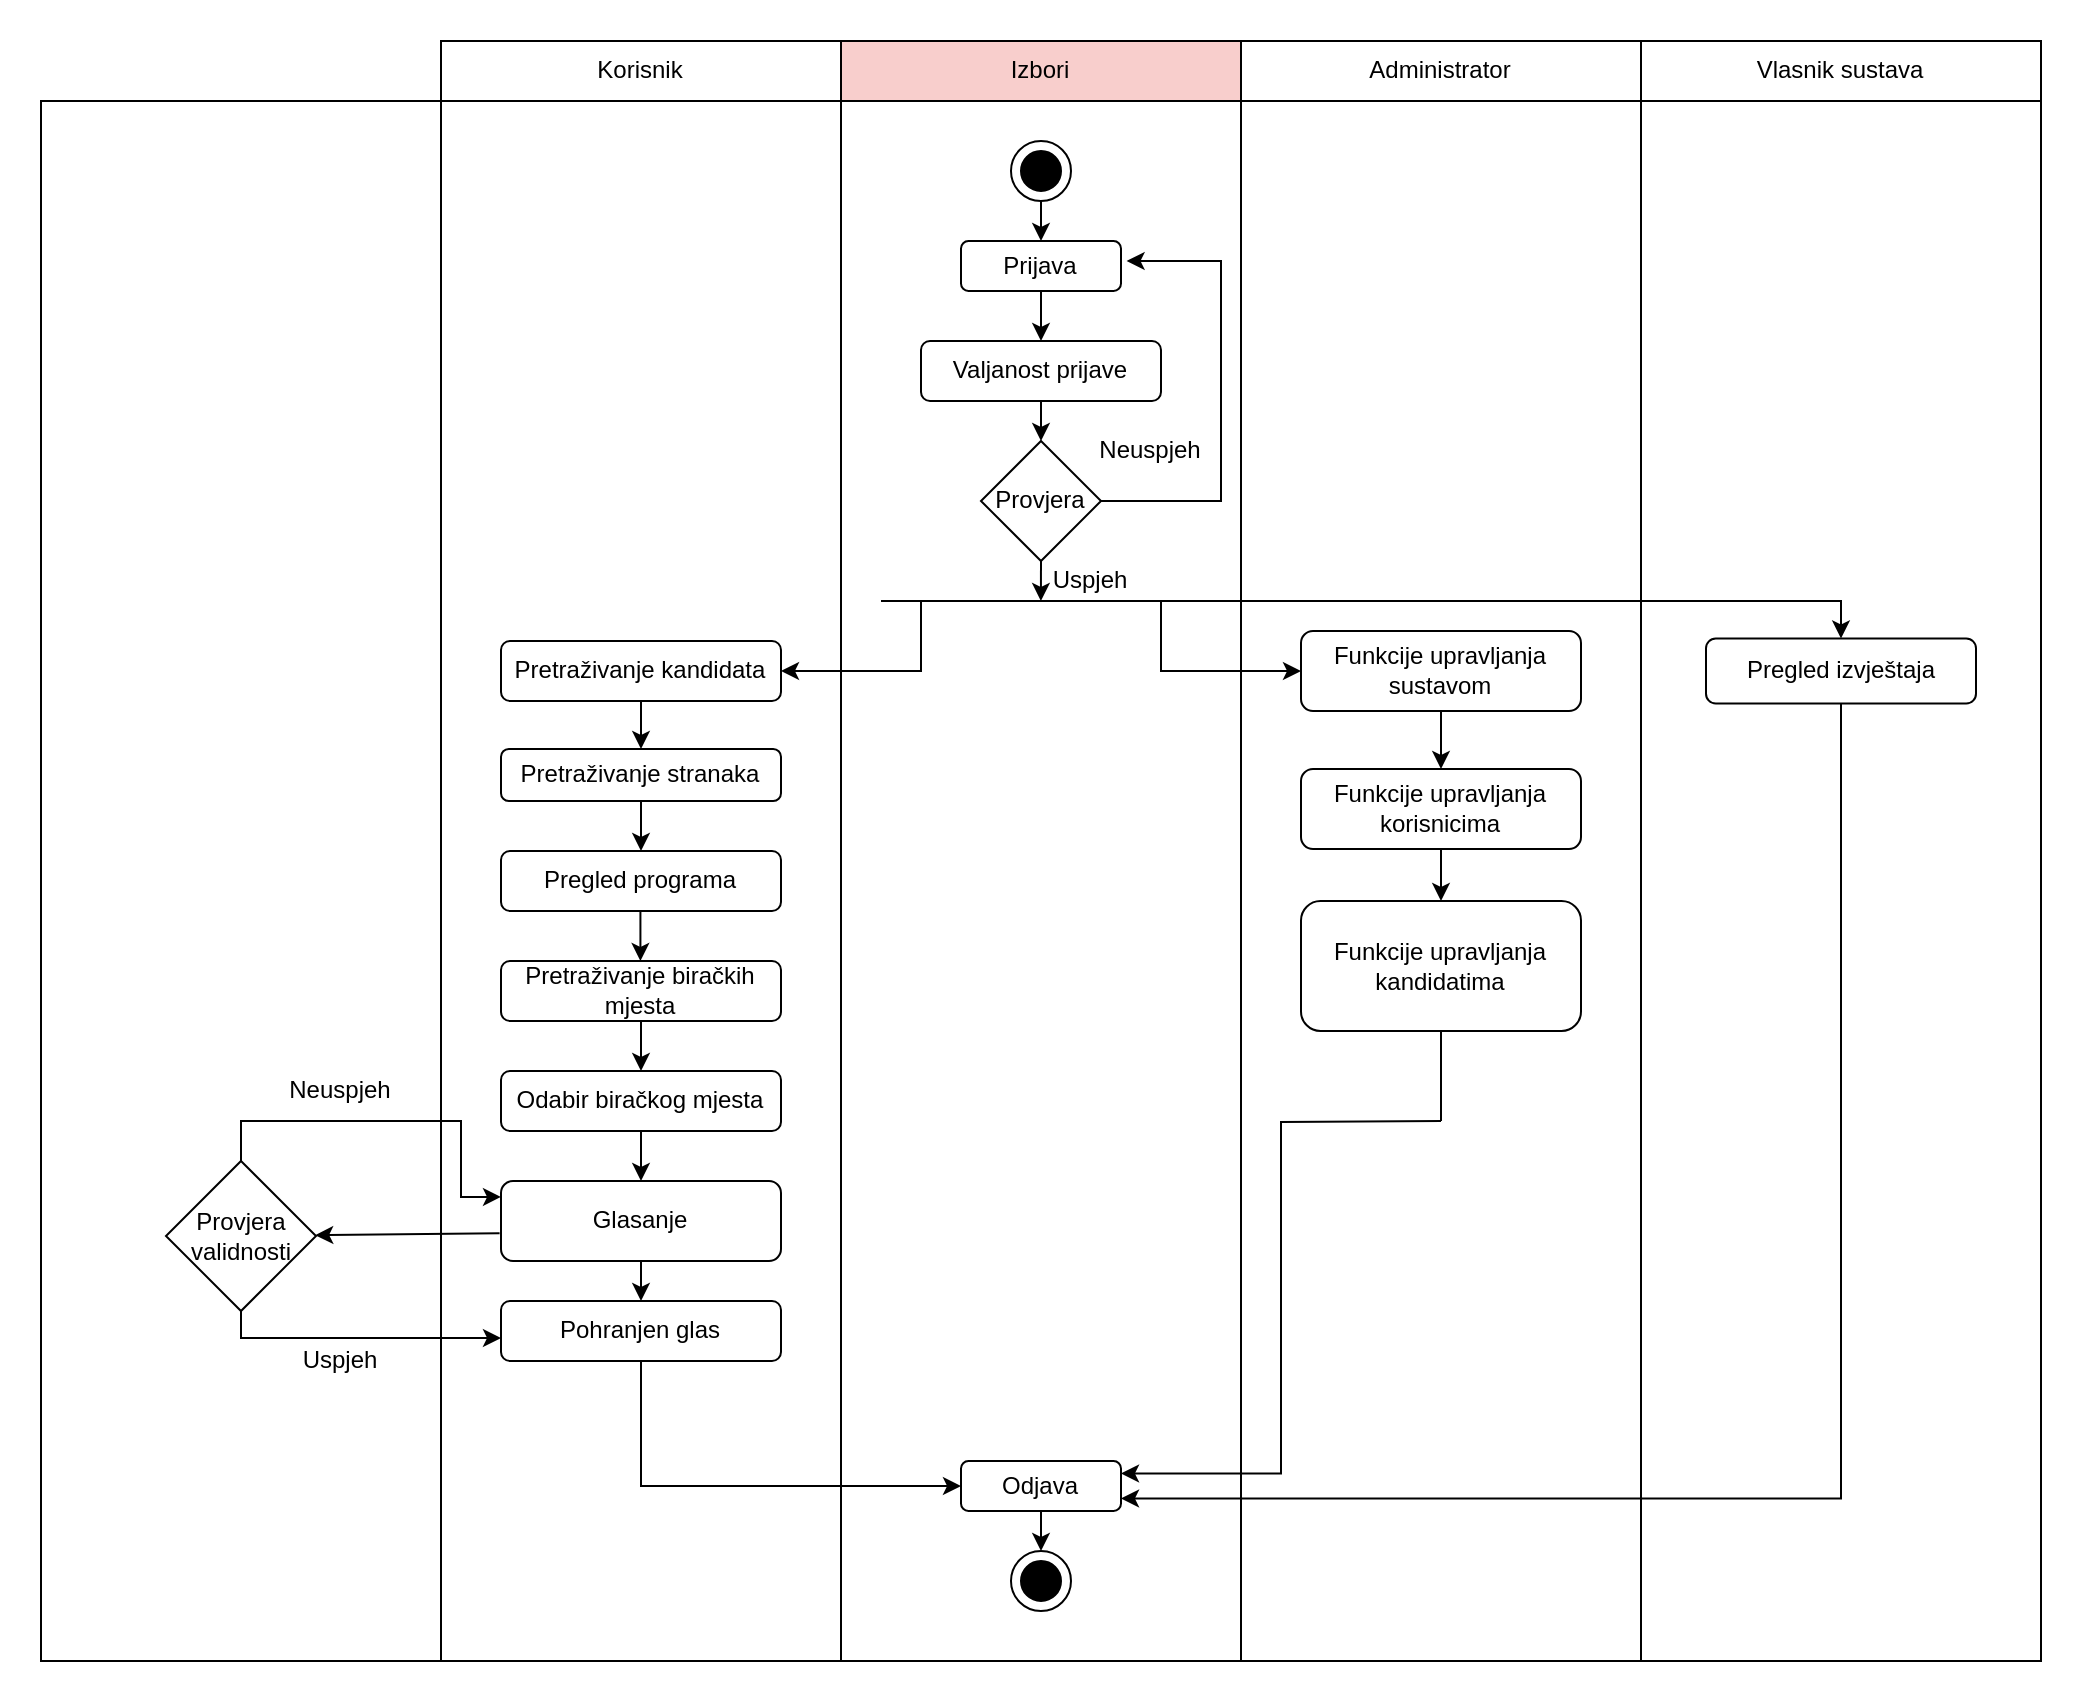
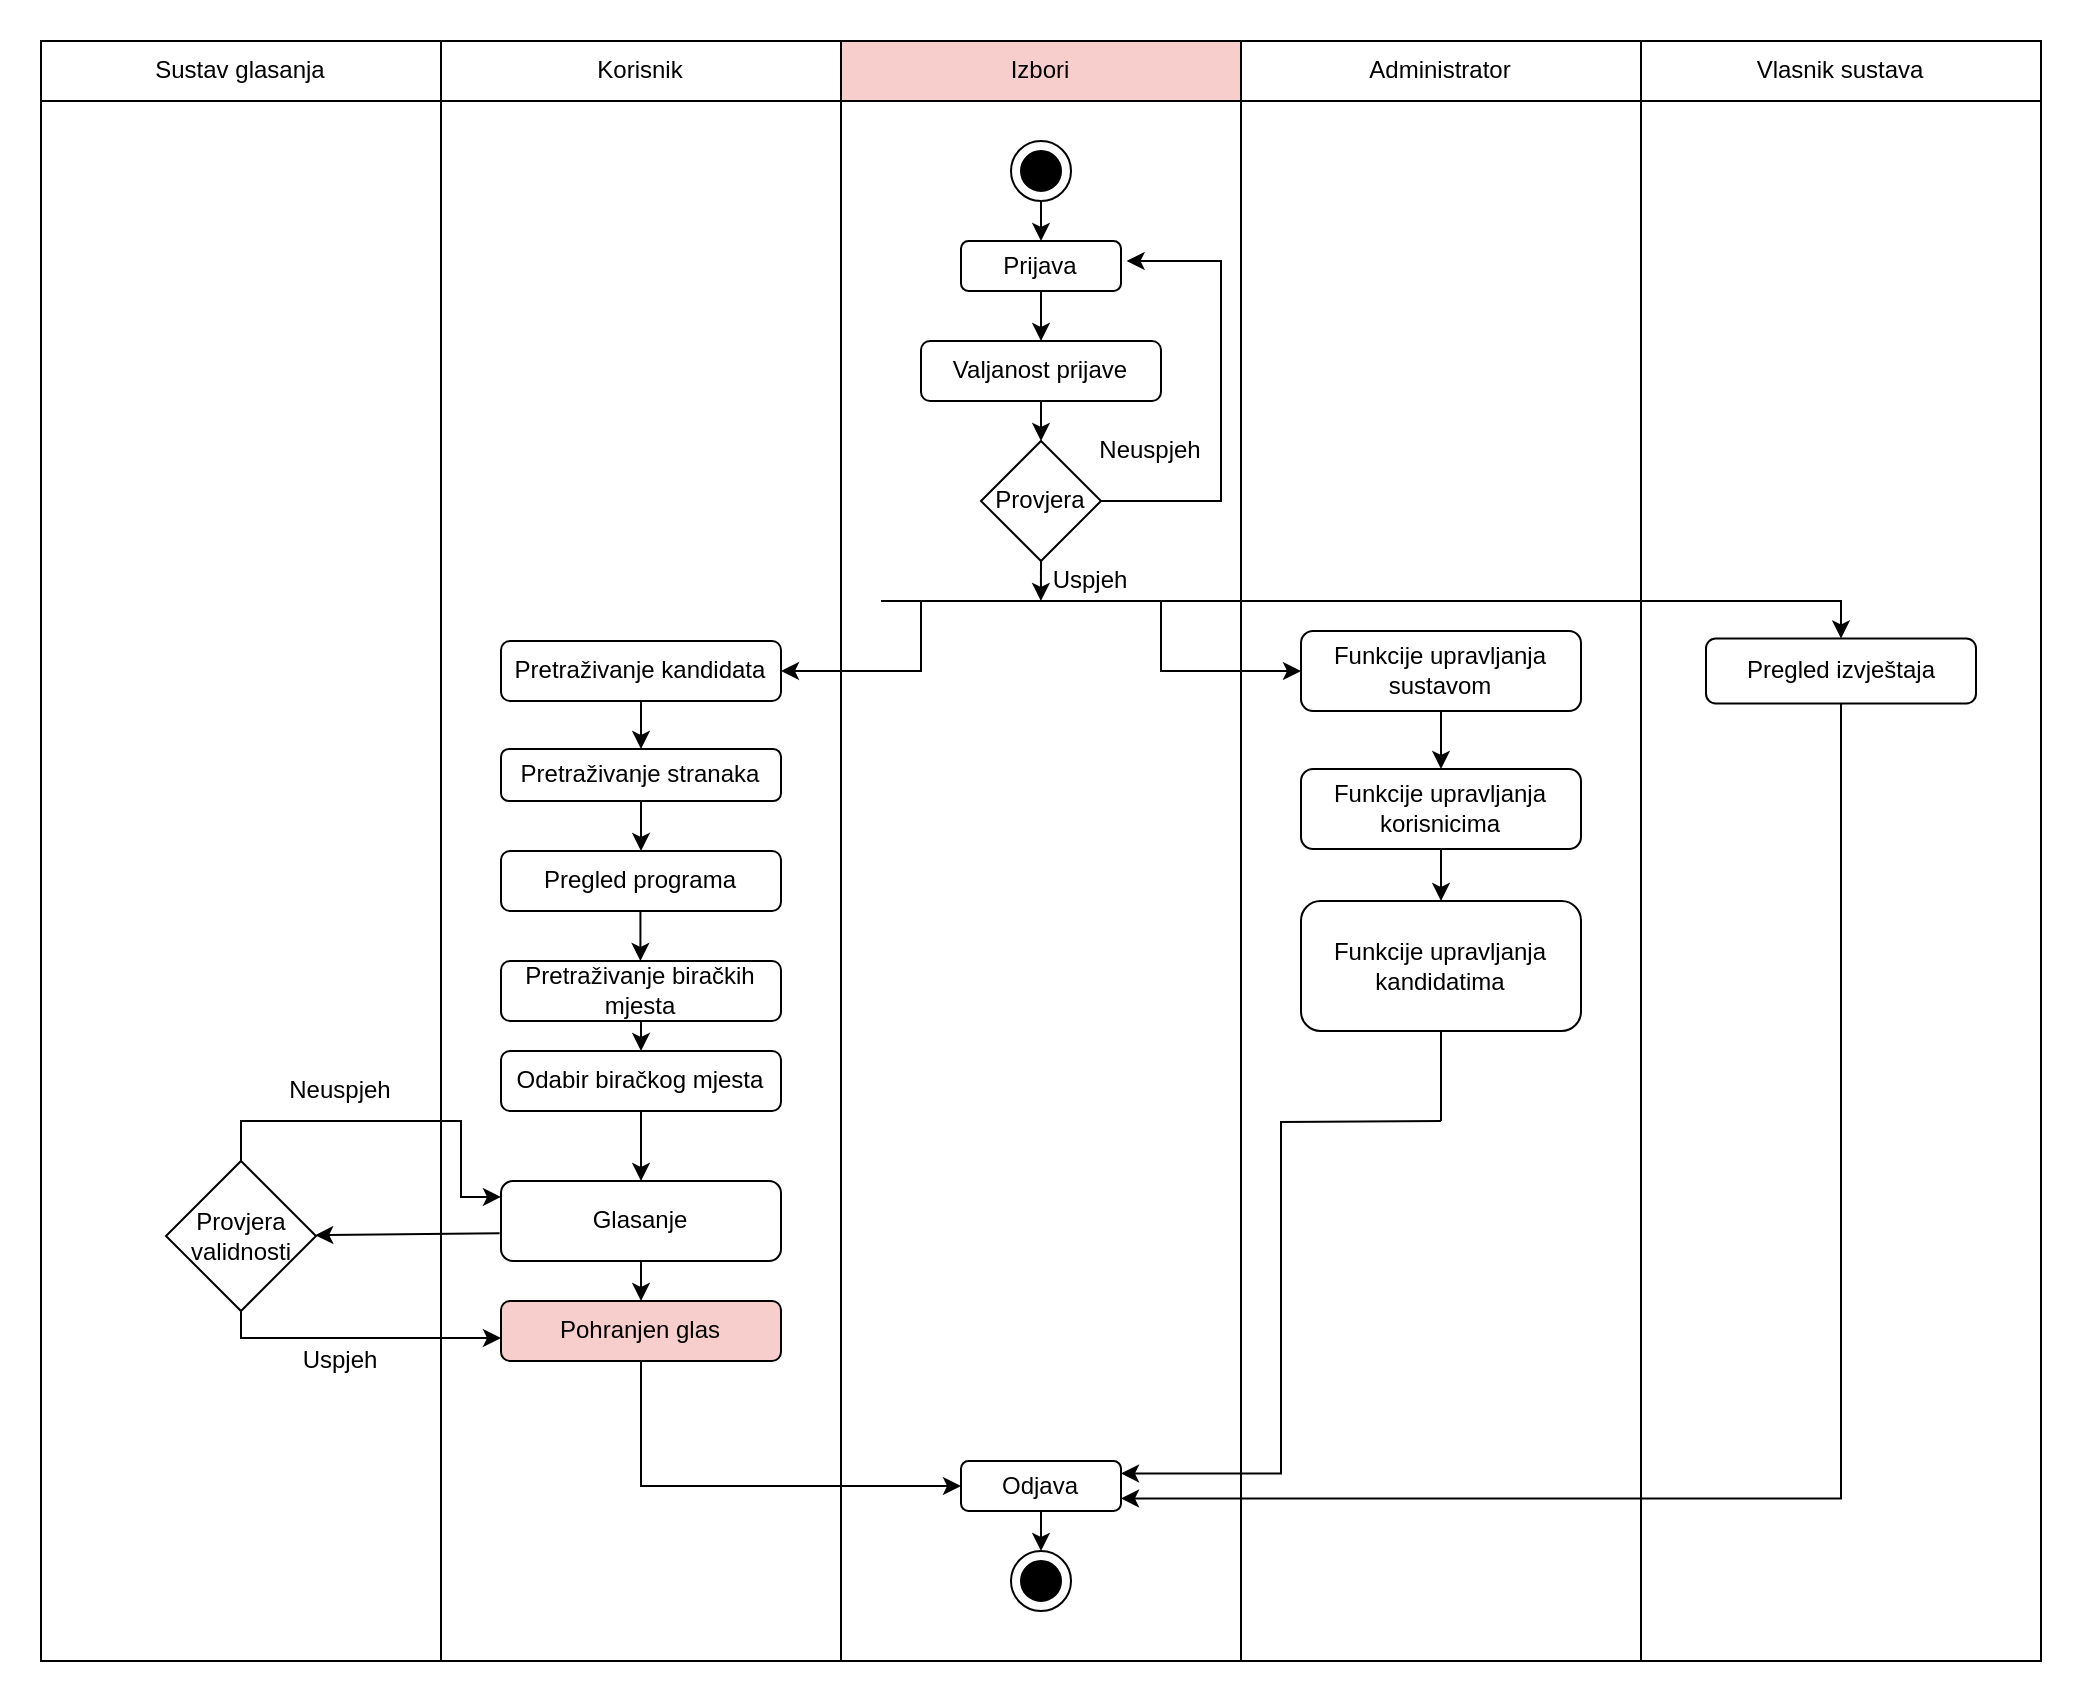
node "Sustav glasanja": added
node "Odabir biračkog mjesta": moved (641, 1101) -> (641, 1081)
node "Pohranjen glas": fillcolor #ffffff -> #f8cecc
